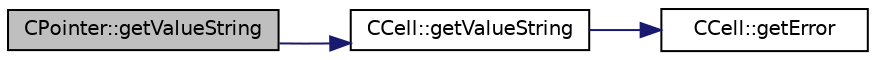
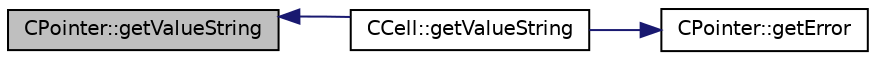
node "CCell::getError": label "CCell::getError" -> "CPointer::getError"
edge "CPointer::getValueString" -> "CCell::getValueString": reversed
